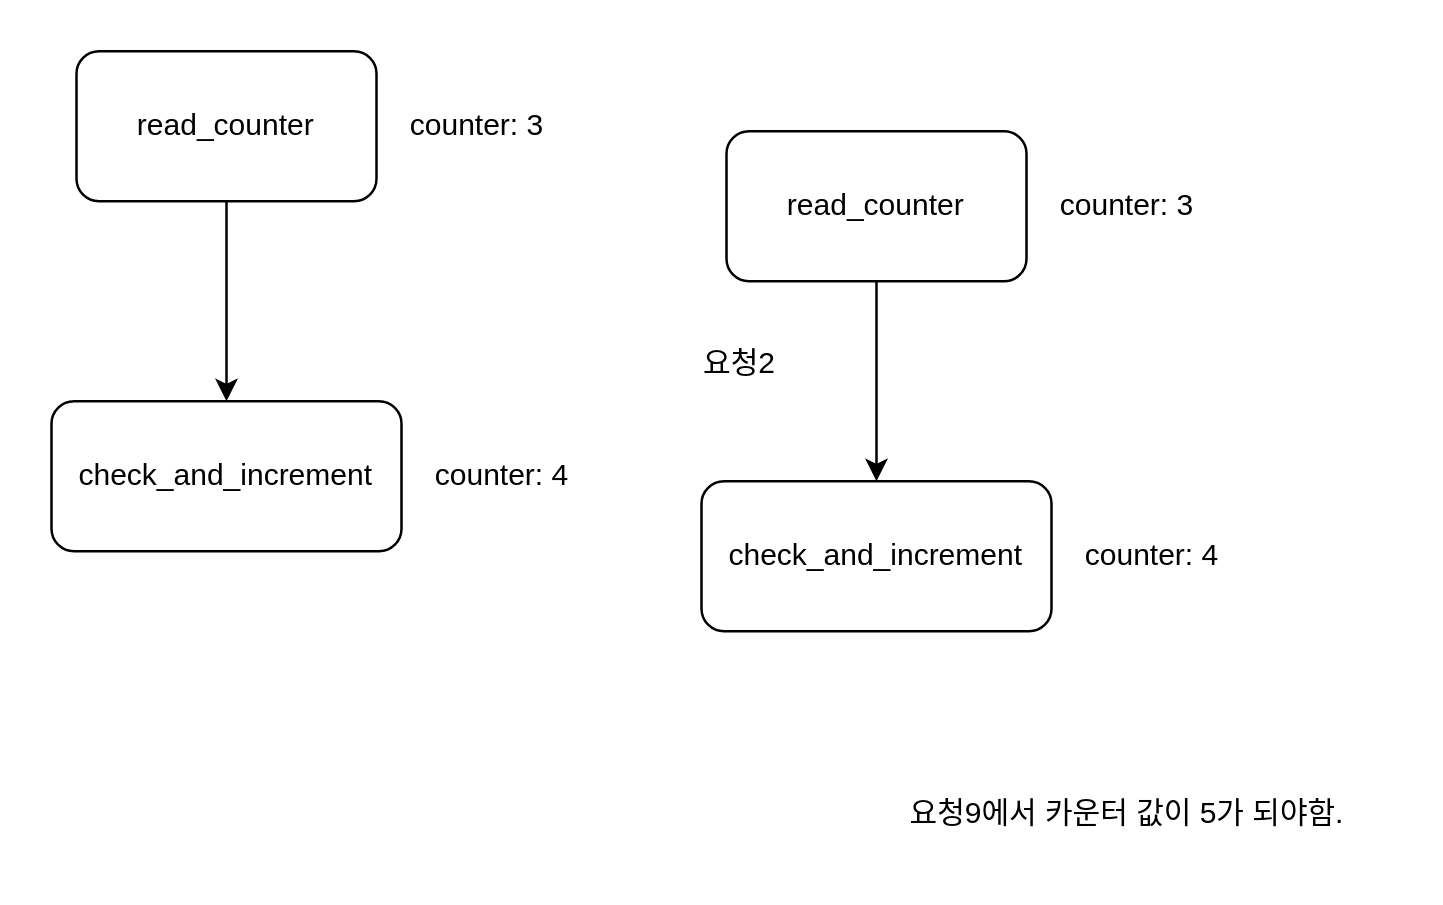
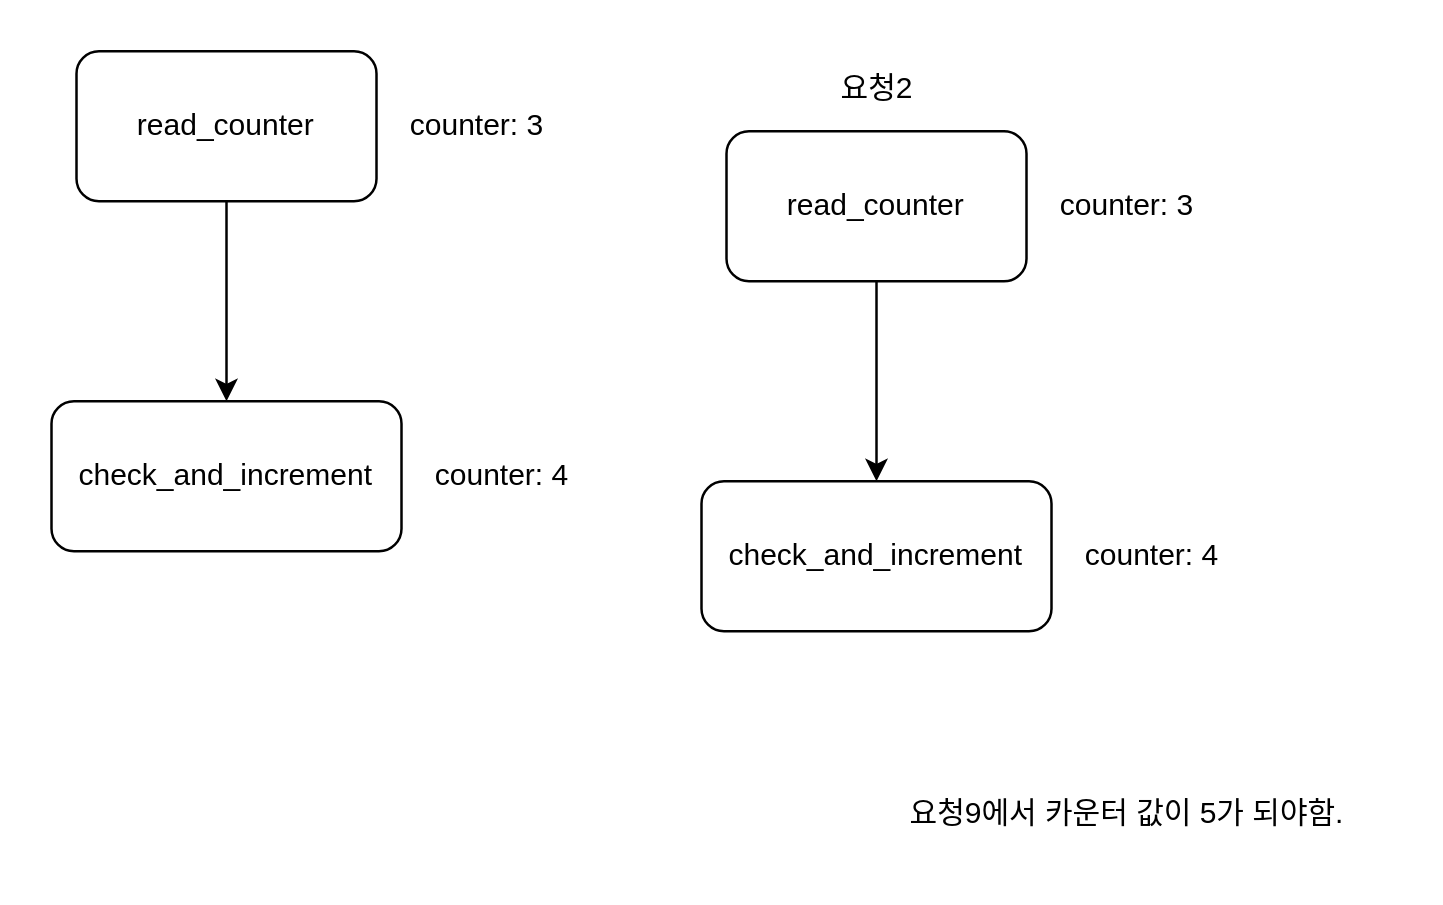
node "요청2": moved (739, 364) -> (876, 89)
